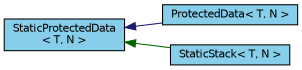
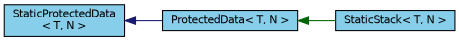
edge "StaticStack< T, N >" -> "StaticProtectedData < T, N >": now "StaticStack< T, N >" -> "ProtectedData< T, N >"
